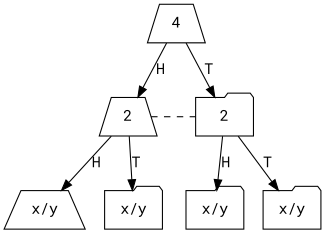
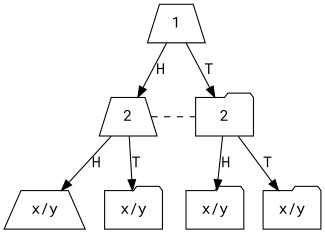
node "4": label "4" -> "1"
